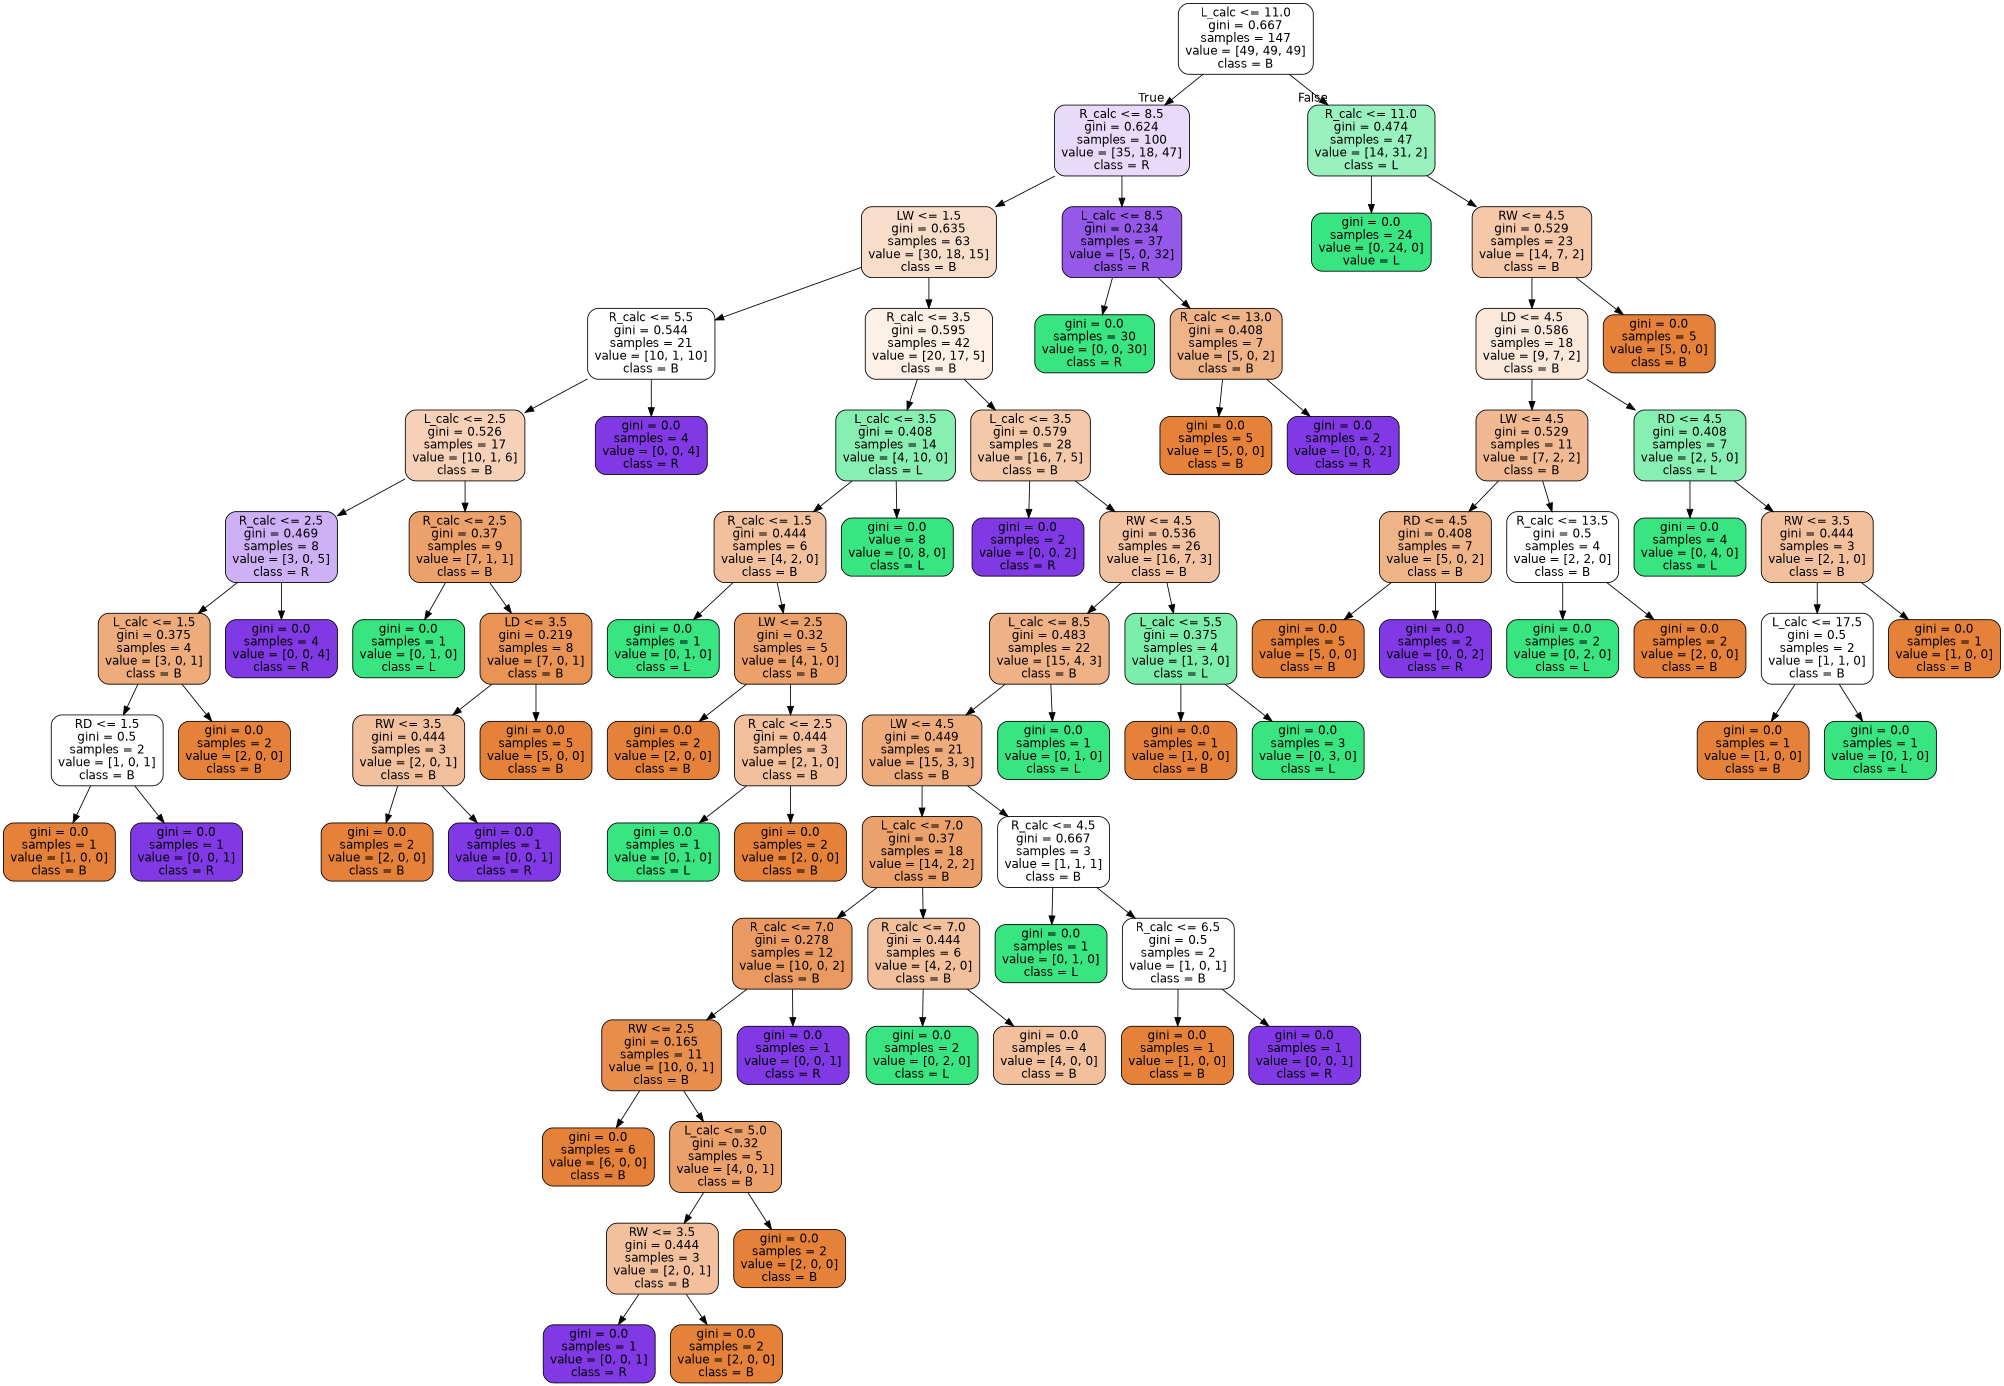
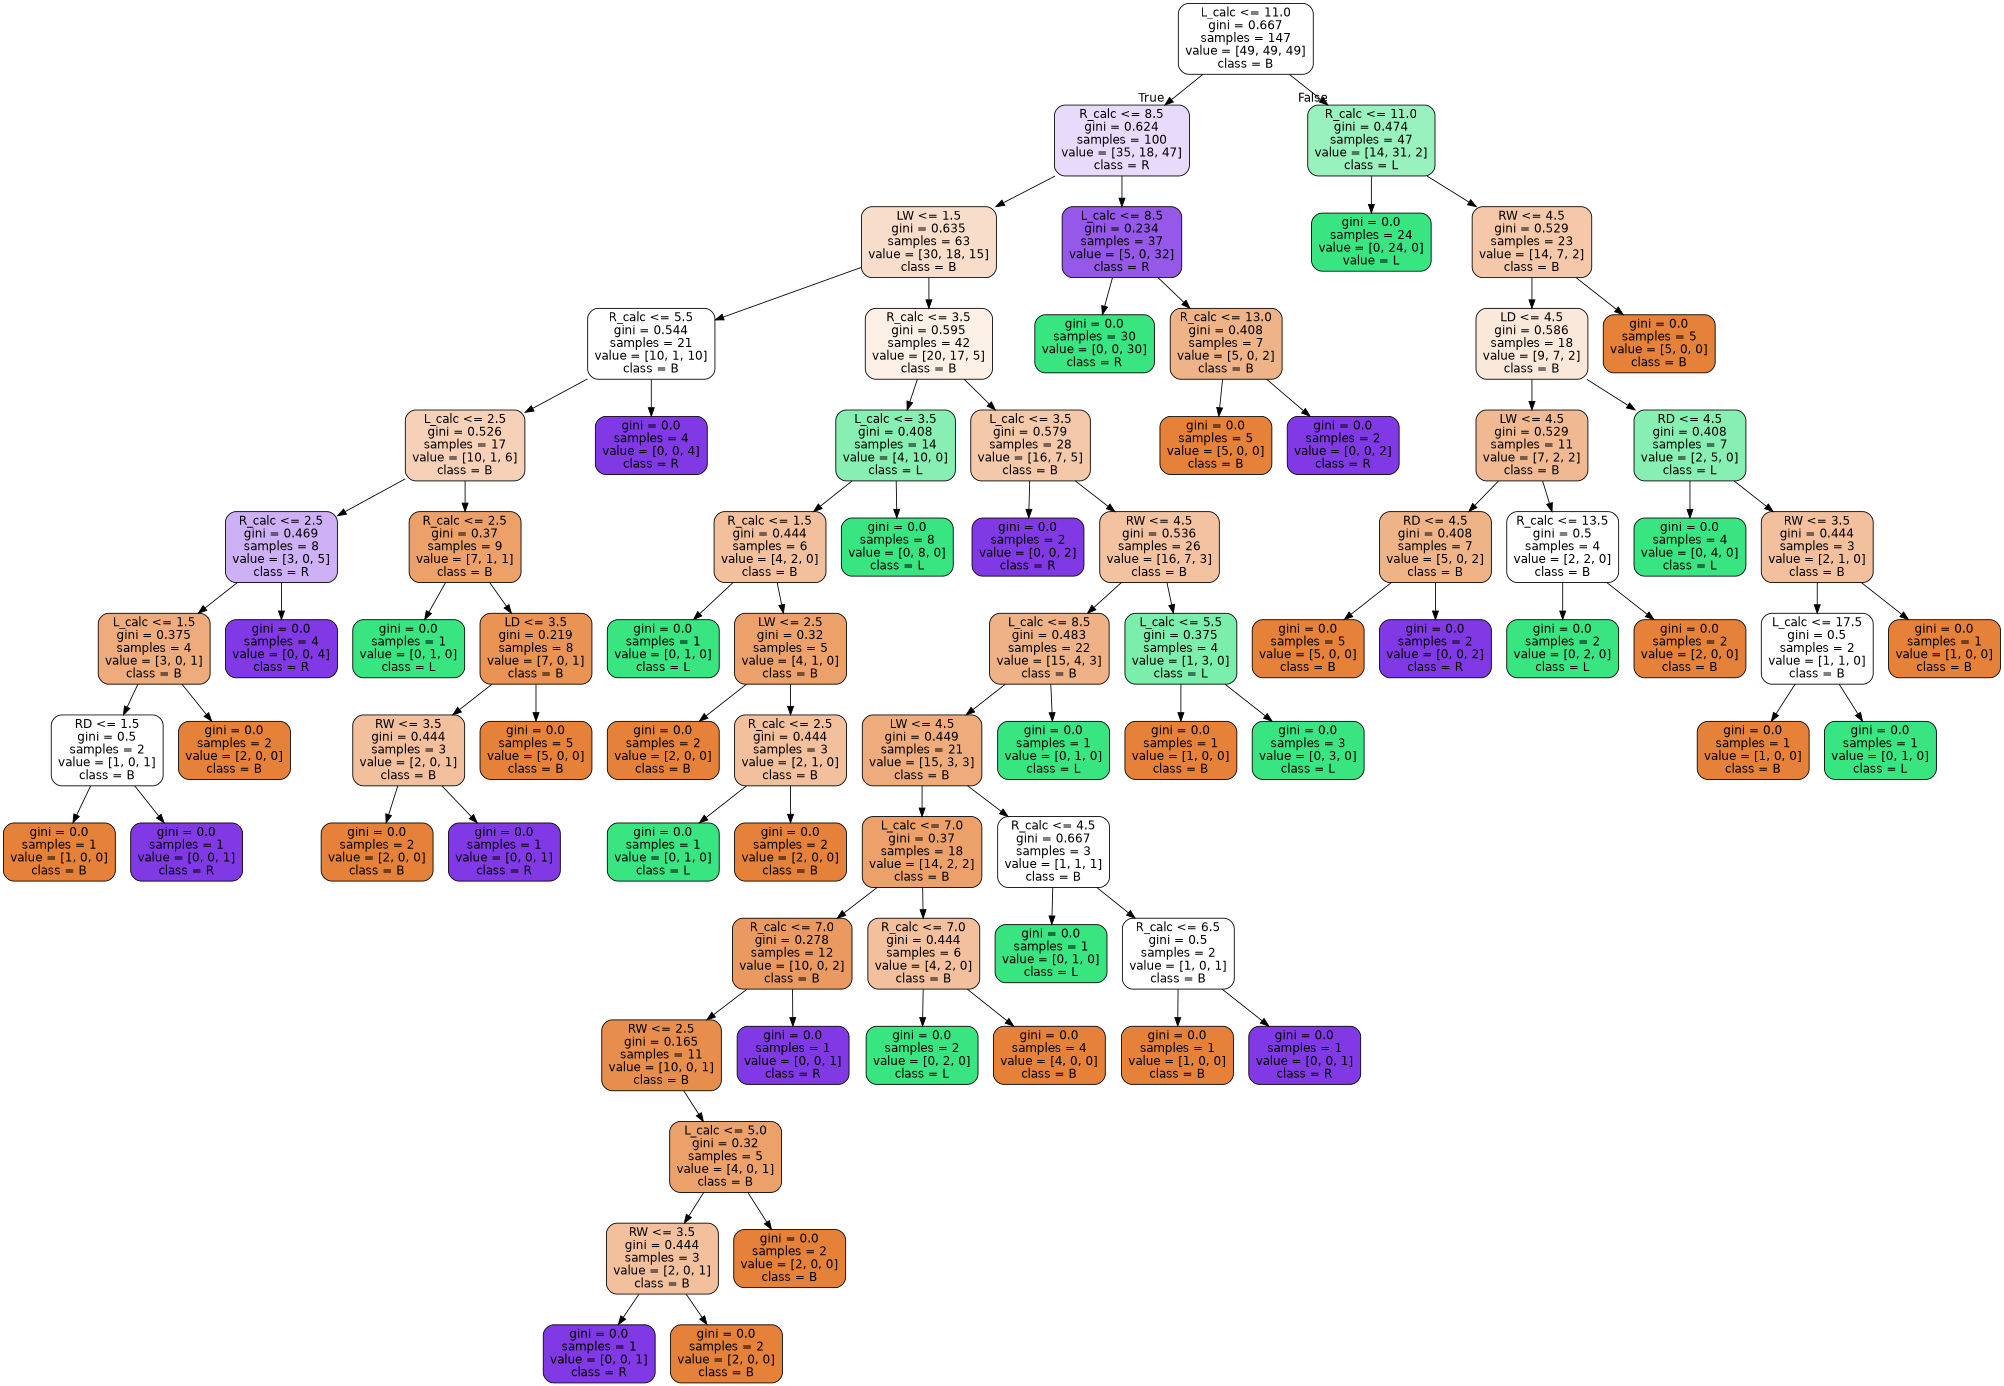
node "gini = 0.0 value = 8 value = [0, 8, 0] class = L": label "gini = 0.0 value = 8 value = [0, 8, 0] class = L" -> "gini = 0.0 samples = 8 value = [0, 8, 0] class = L"
node "gini = 0.0 samples = 4 value = [4, 0, 0] class = B": fillcolor #f2c09c -> #e58139
node "gini = 0.0 samples = 6 value = [6, 0, 0] class = B": removed
